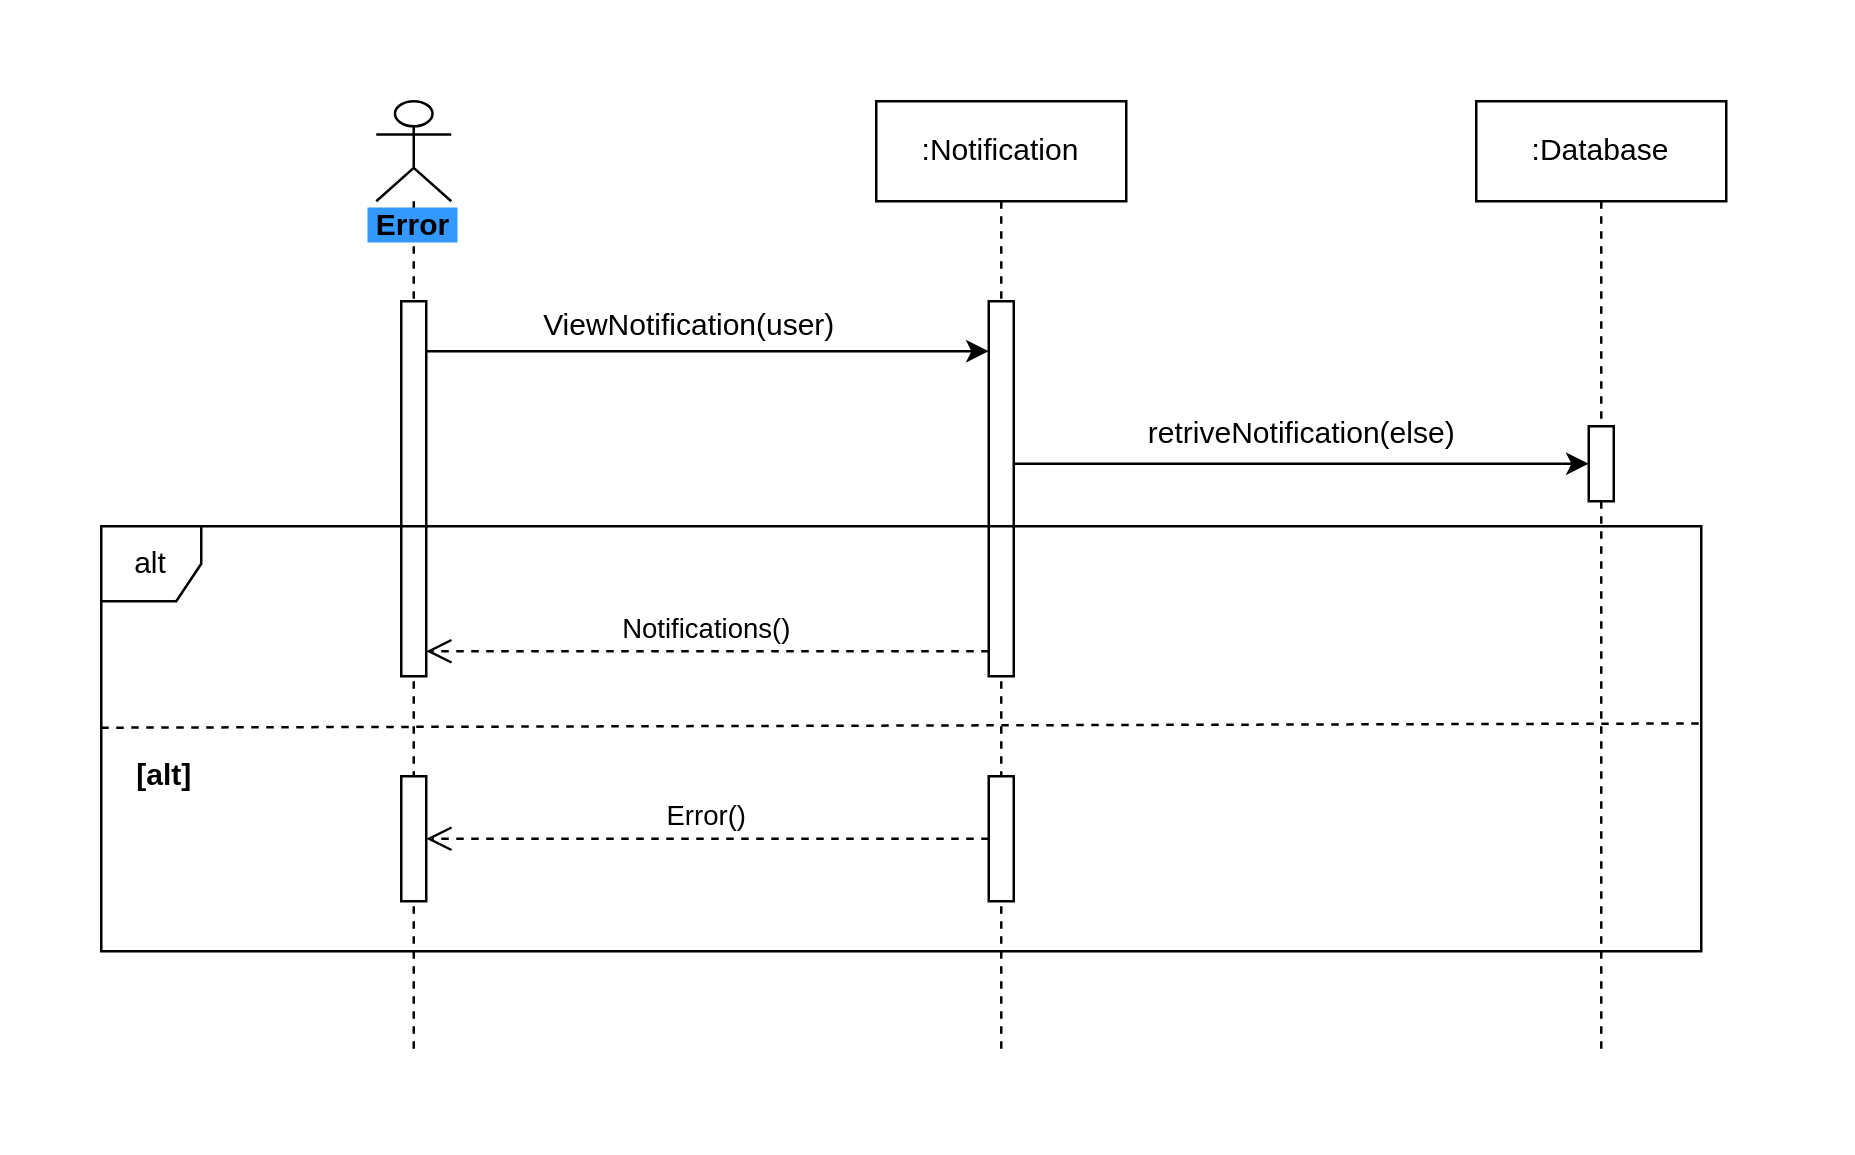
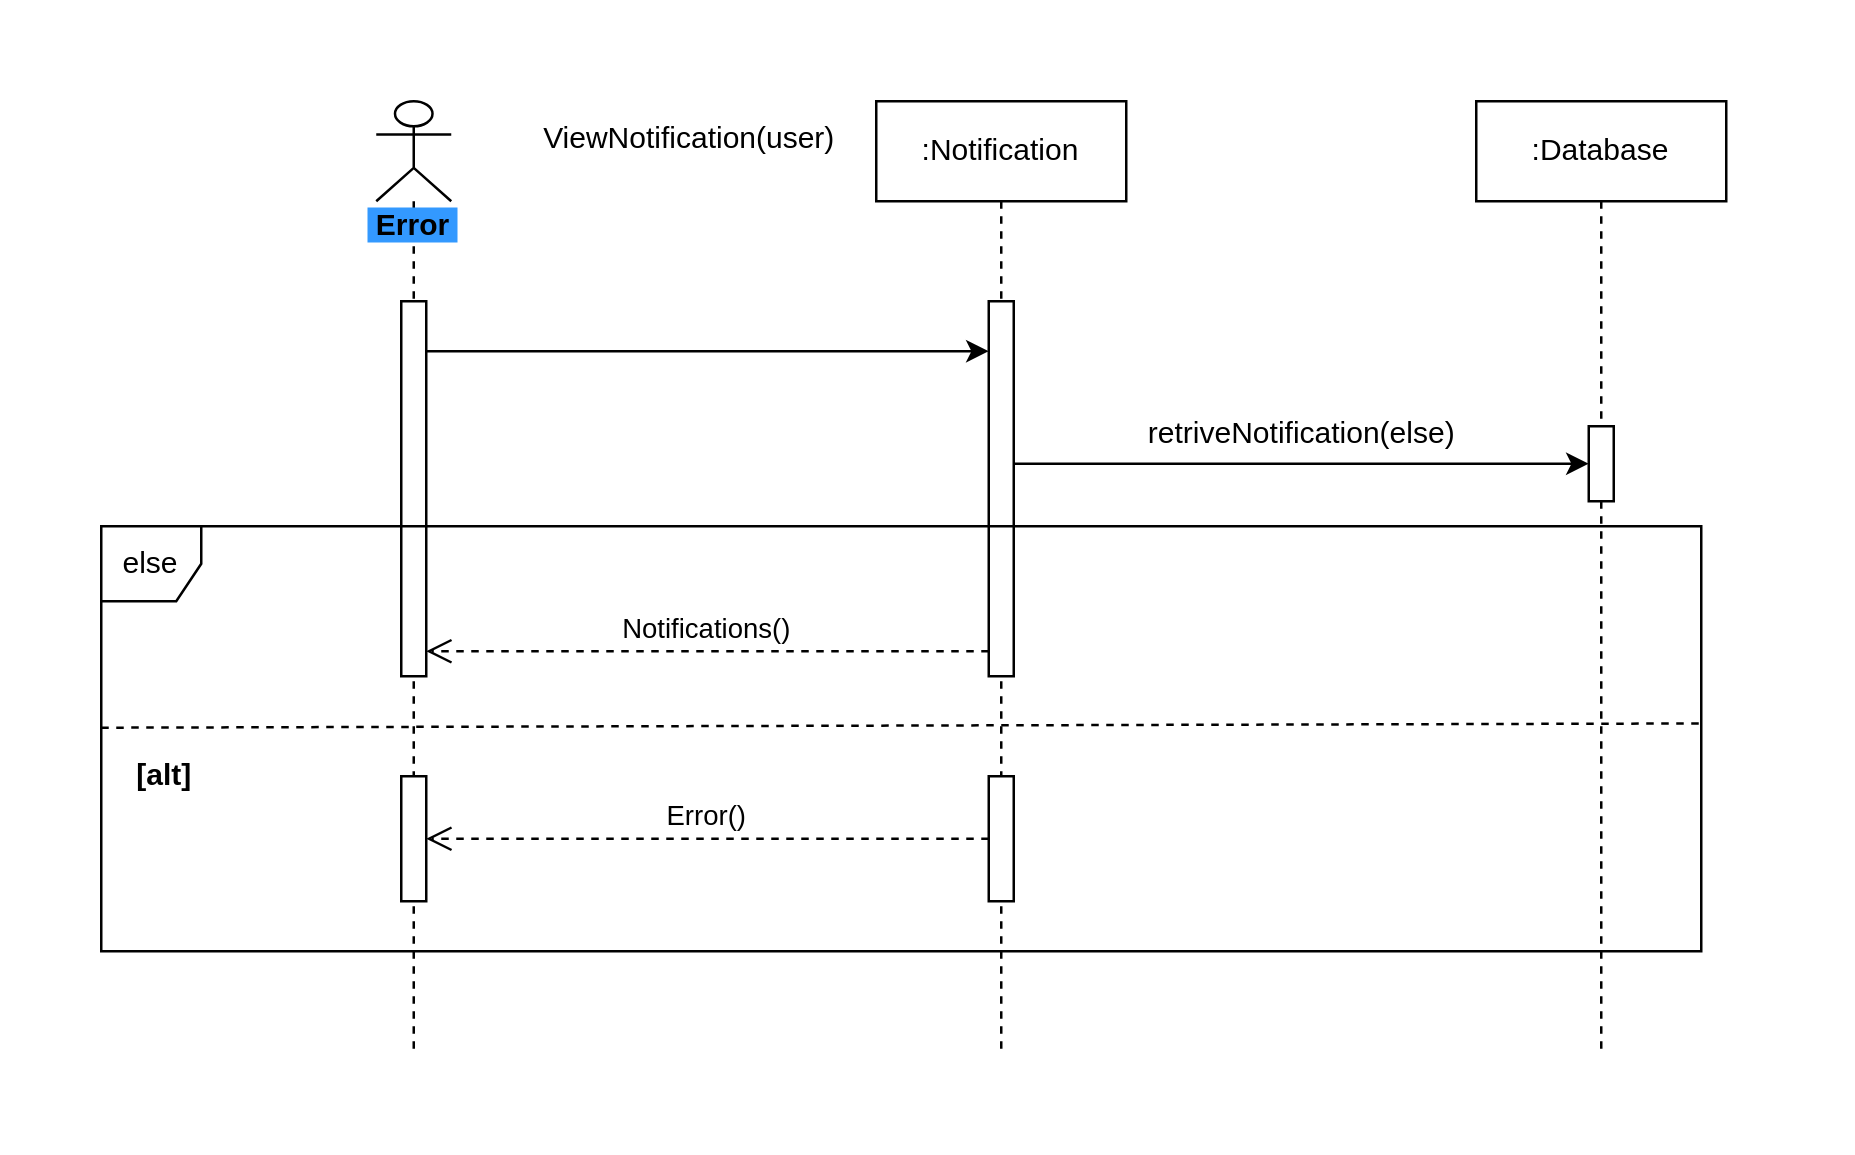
node "ViewNotification(user)": moved (689, 326) -> (689, 139)
node "alt": label "alt" -> "else"
